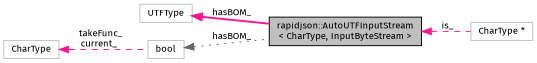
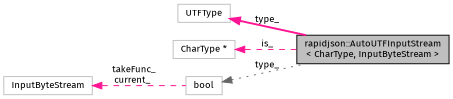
edge "rapidjson::AutoUTFInputStream < CharType, InputByteStream >" -> "UTFType": label " hasBOM_" -> " type_"
edge "CharType *" -> "rapidjson::AutoUTFInputStream < CharType, InputByteStream >": reversed
edge "rapidjson::AutoUTFInputStream < CharType, InputByteStream >" -> "bool": label " hasBOM_" -> " type_"
node "CharType": label "CharType" -> "InputByteStream"
